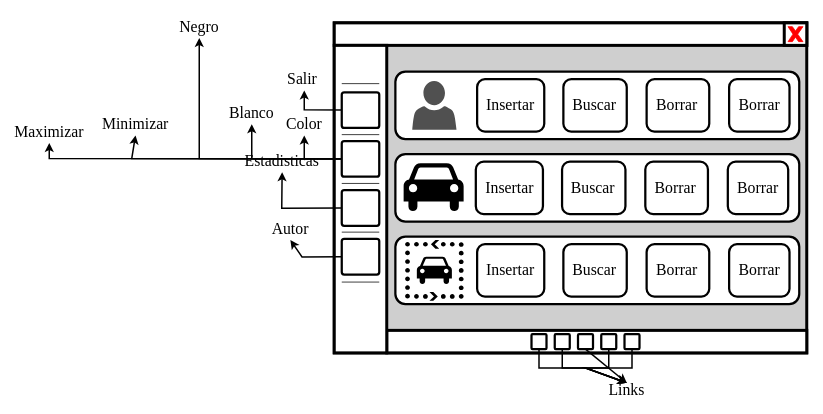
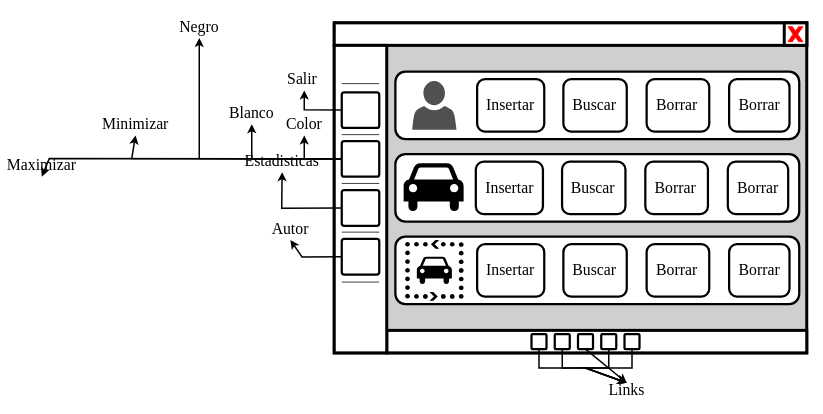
node "Maximizar": moved (49, 132) -> (42, 165)
